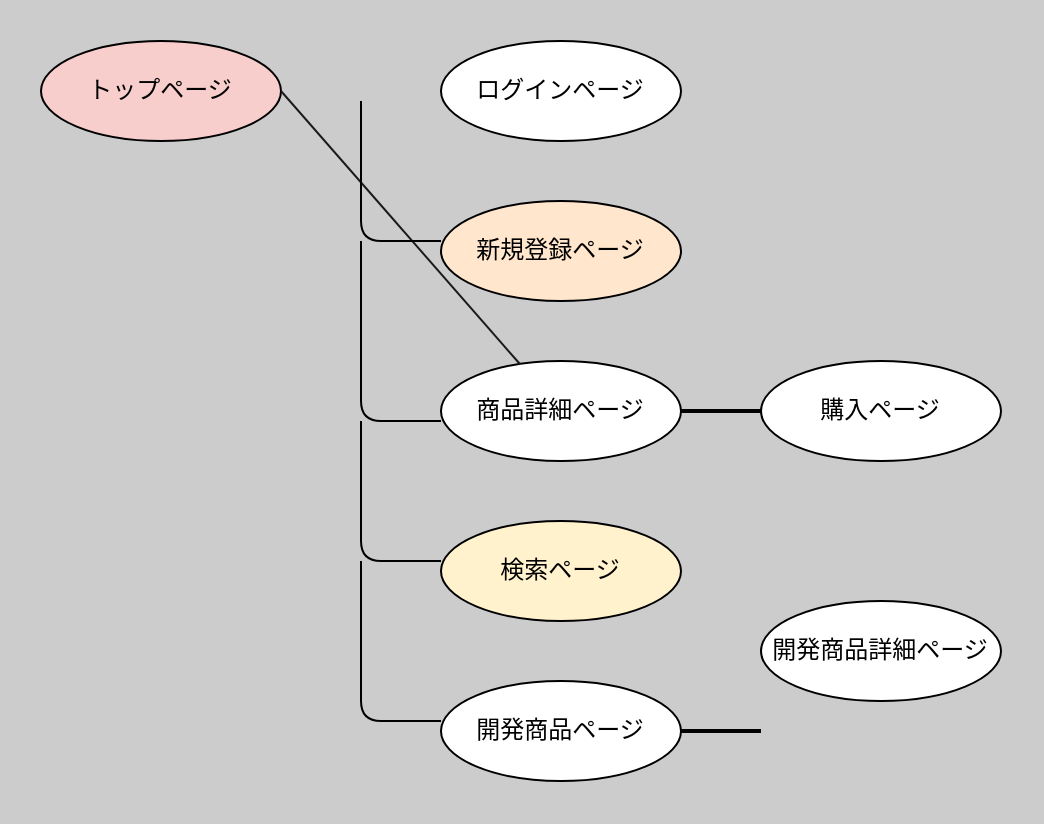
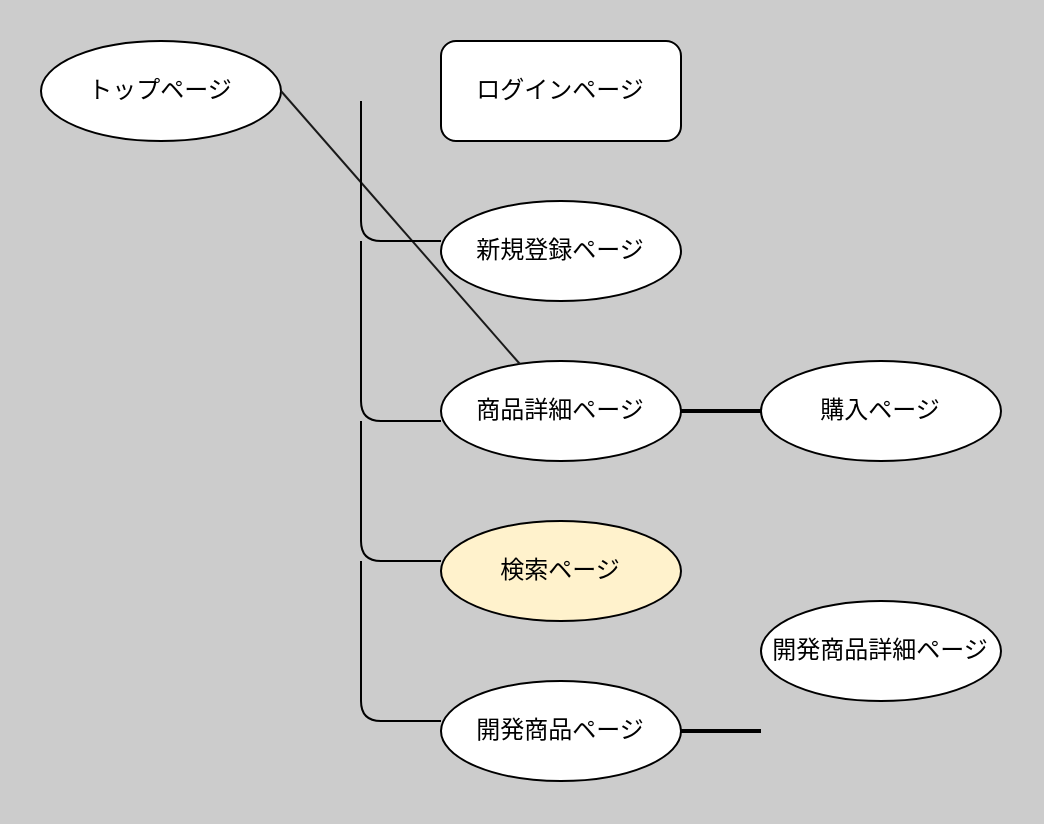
node "トップページ": fillcolor #f8cecc -> #ffffff
node "ログインページ": shape ellipse -> rounded rectangle
node "新規登録ページ": fillcolor #ffe6cc -> #ffffff
